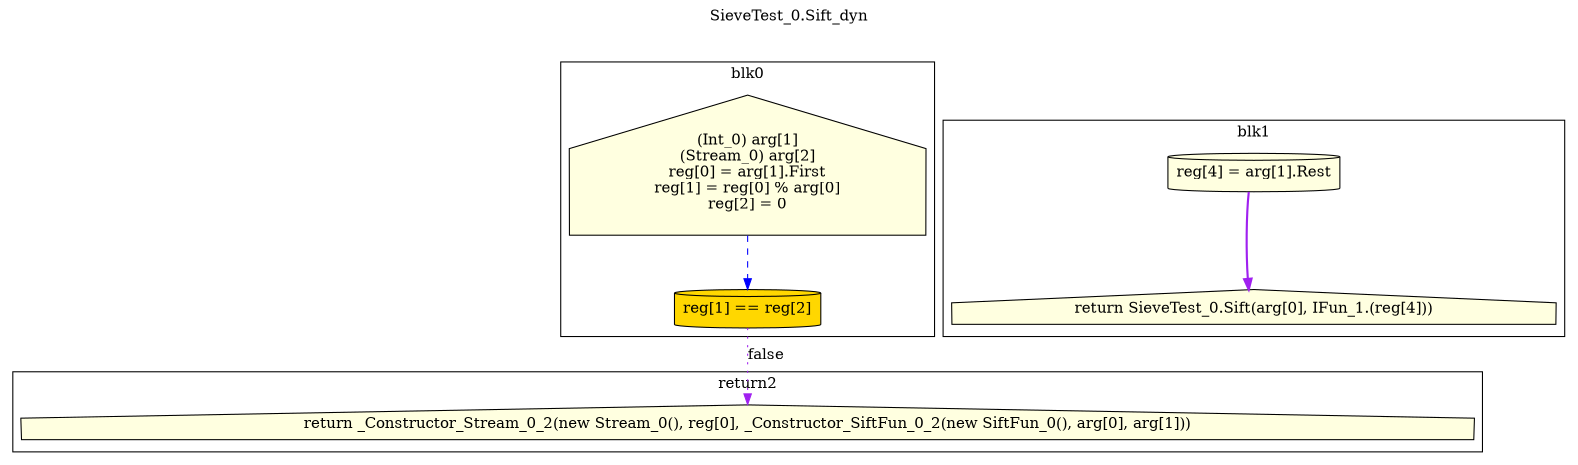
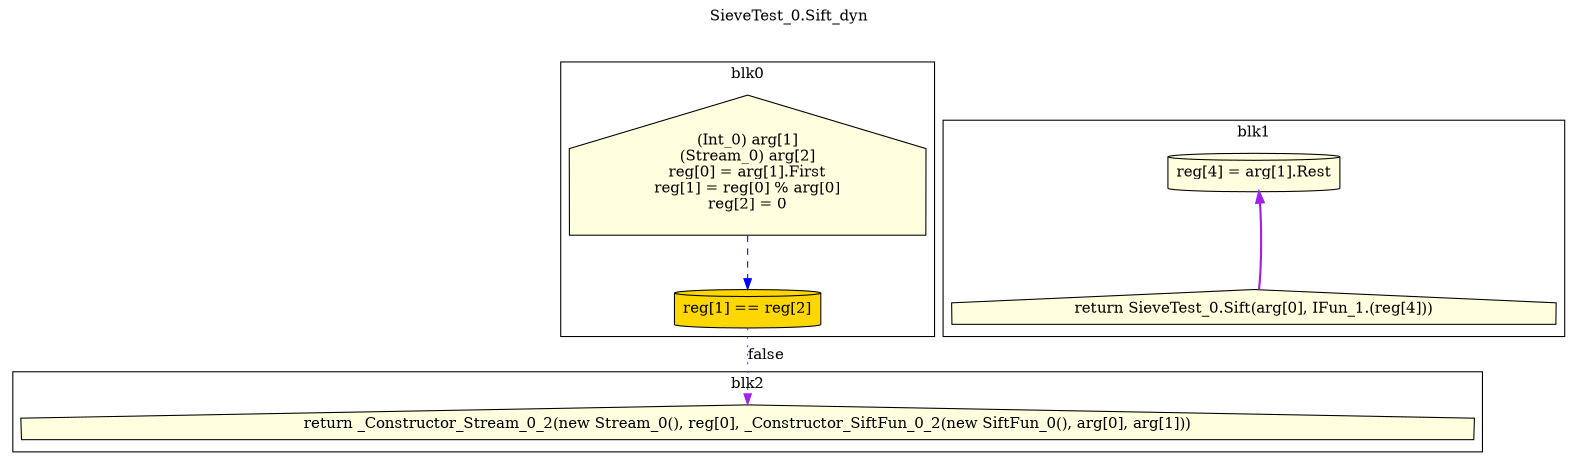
edge "reg[4] = arg[1].Rest" -> "return SieveTest_0.Sift(arg[0], IFun_1.(reg[4]))": reversed
cluster "return2": label "return2" -> "blk2"
